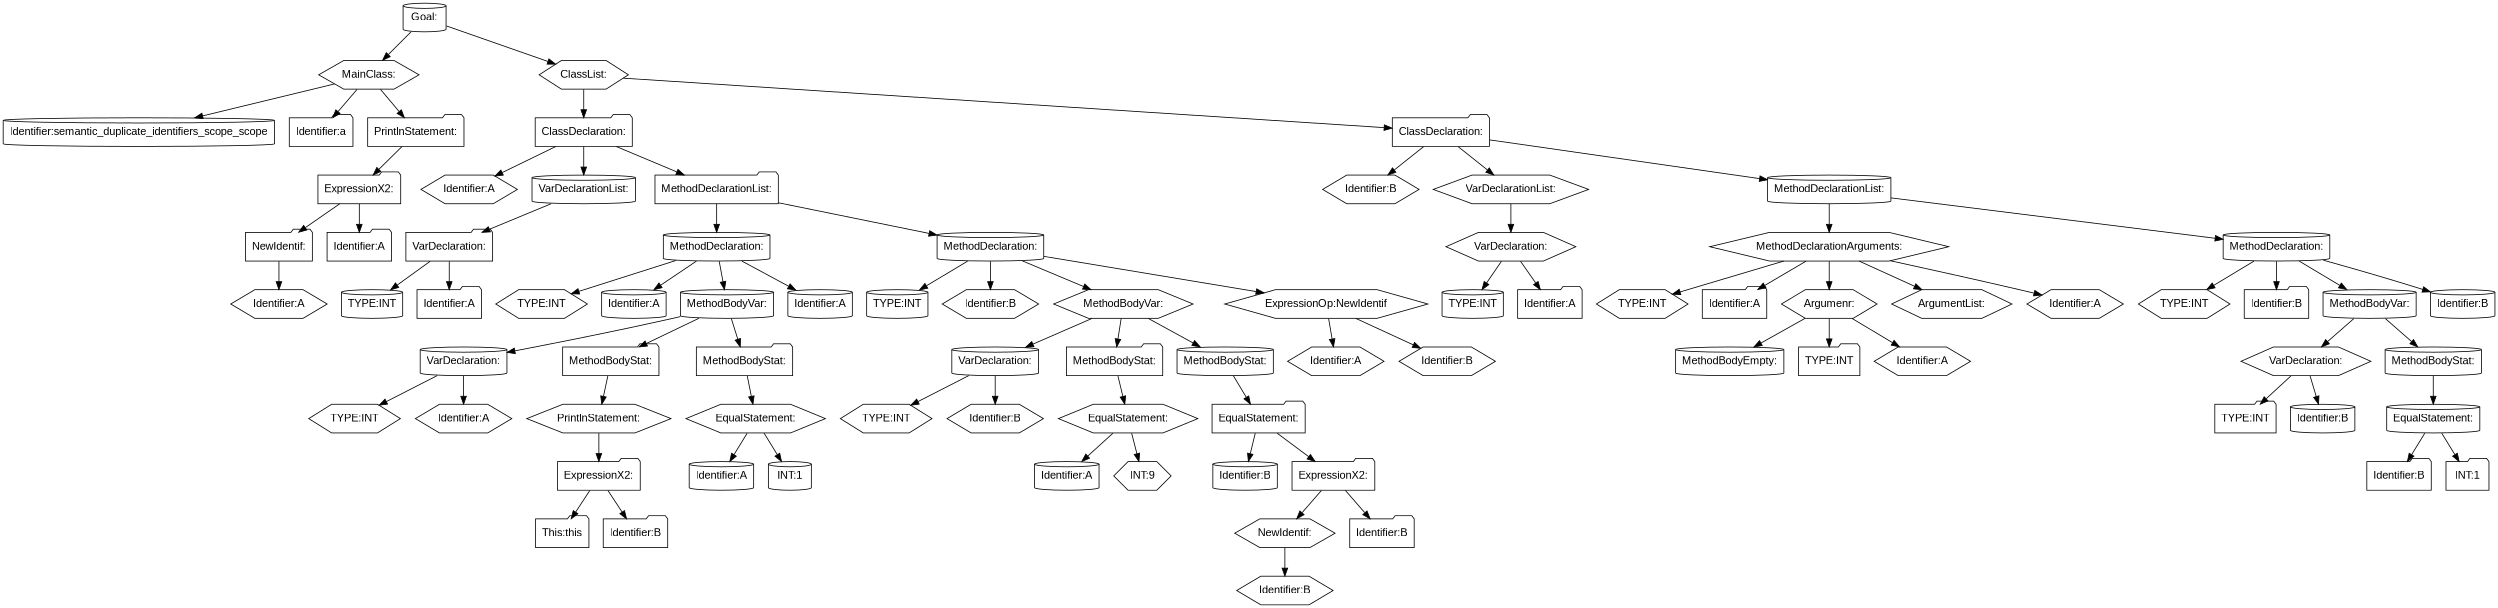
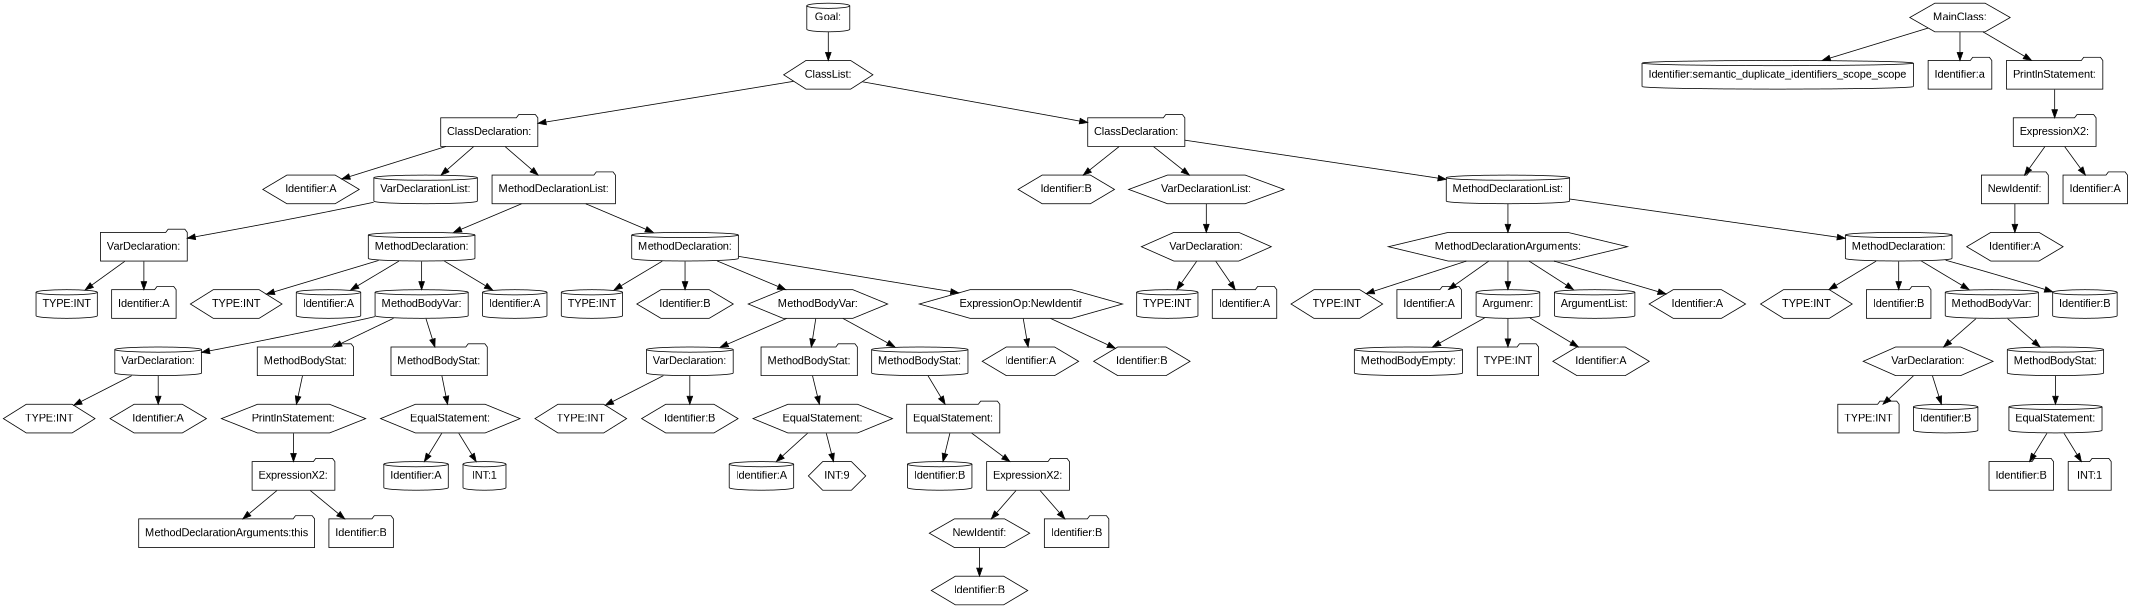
edge "Goal:" -> "MainClass:": removed
node "Argumenr:": shape hexagon -> cylinder
node "ArgumentList:": shape hexagon -> cylinder
node "This:this": label "This:this" -> "MethodDeclarationArguments:this"
